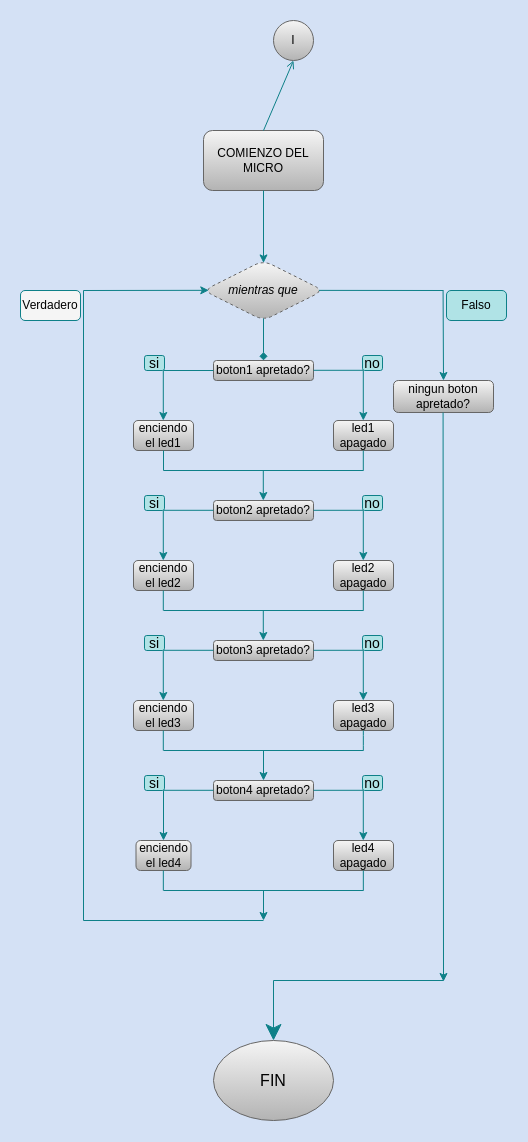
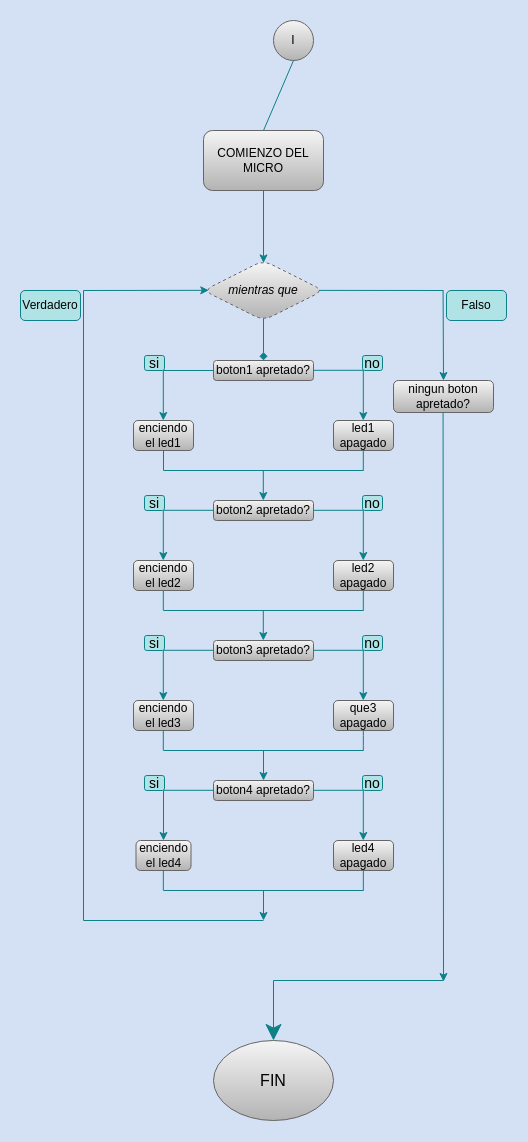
edge "COMIENZO DEL MICRO" -> "I": arrowhead open -> none
node "Verdadero": fillcolor #f5f5f5 -> #b0e3e6
node "led3 apagado": label "led3 apagado" -> "que3 apagado"
